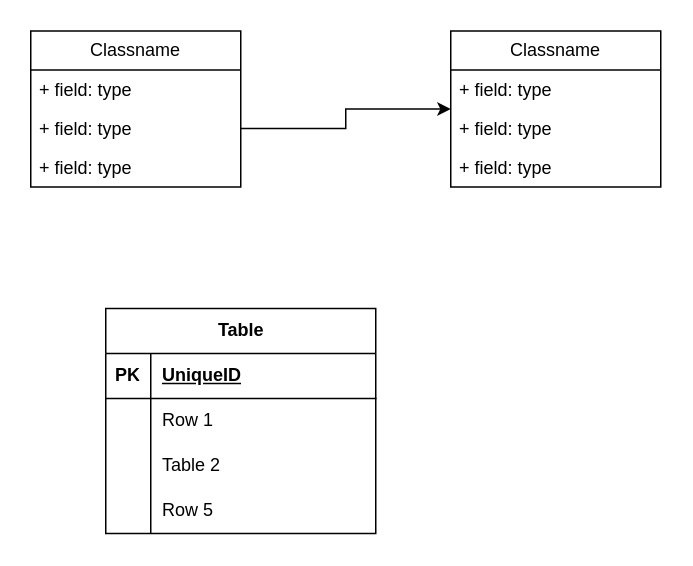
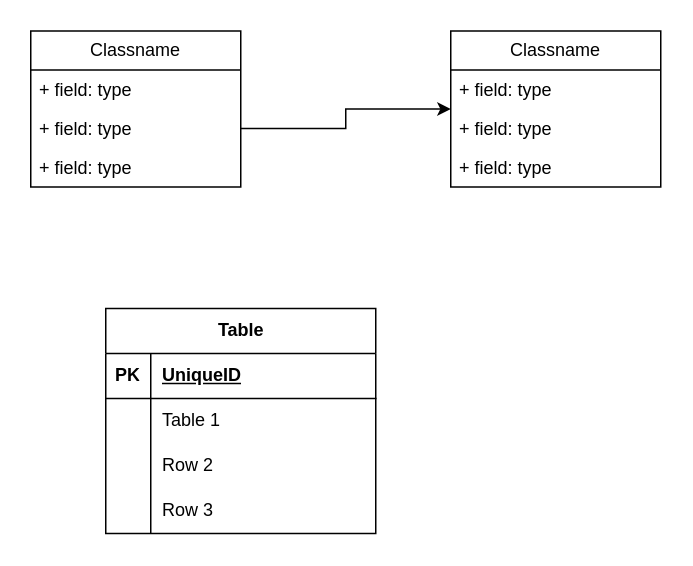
node "Row 1": label "Row 1" -> "Table 1"
node "Table 2": label "Table 2" -> "Row 2"
node "Row 5": label "Row 5" -> "Row 3"
